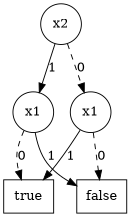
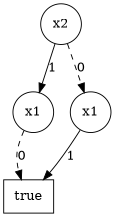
node "false": removed
